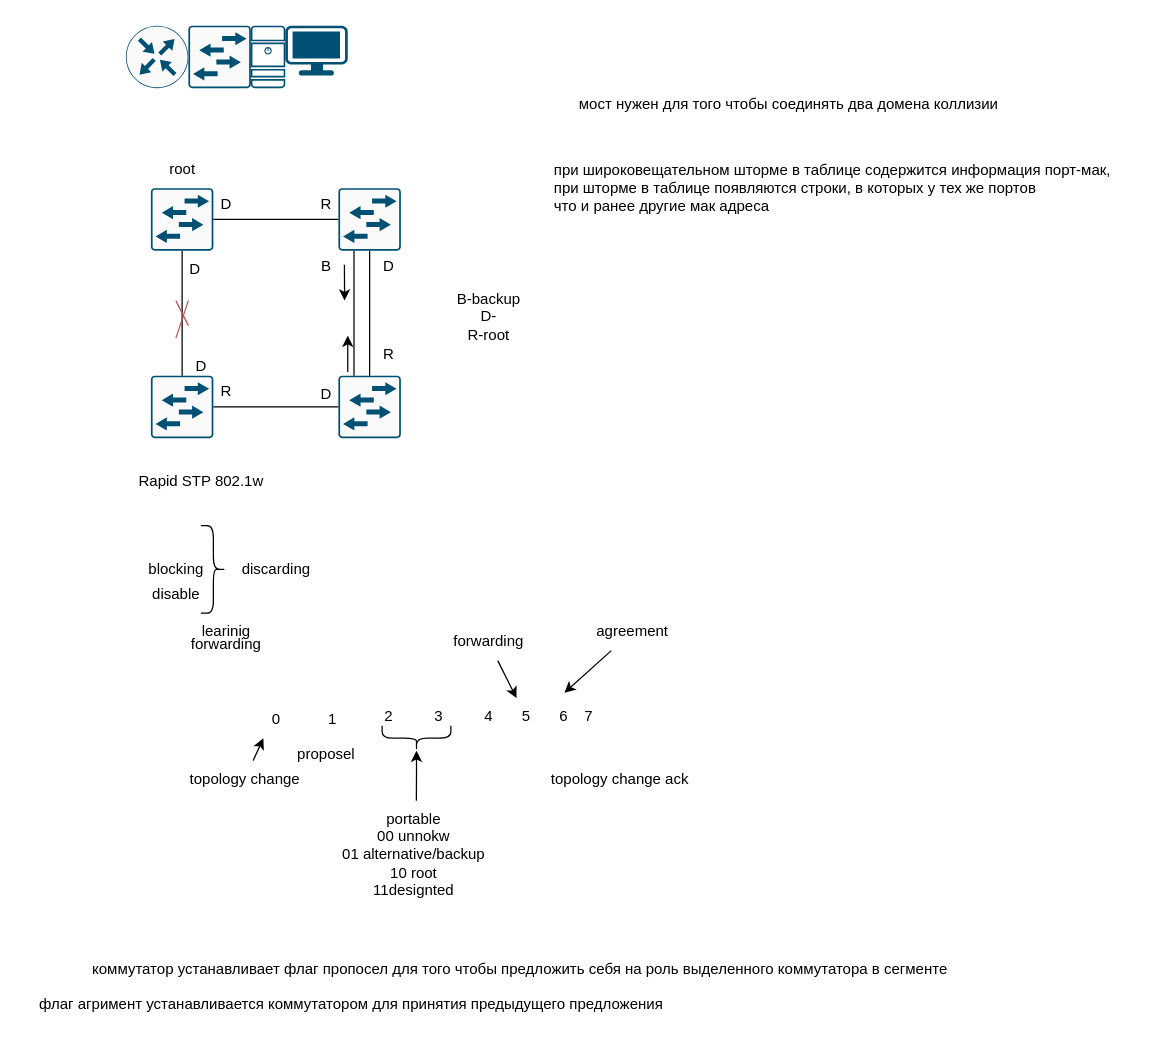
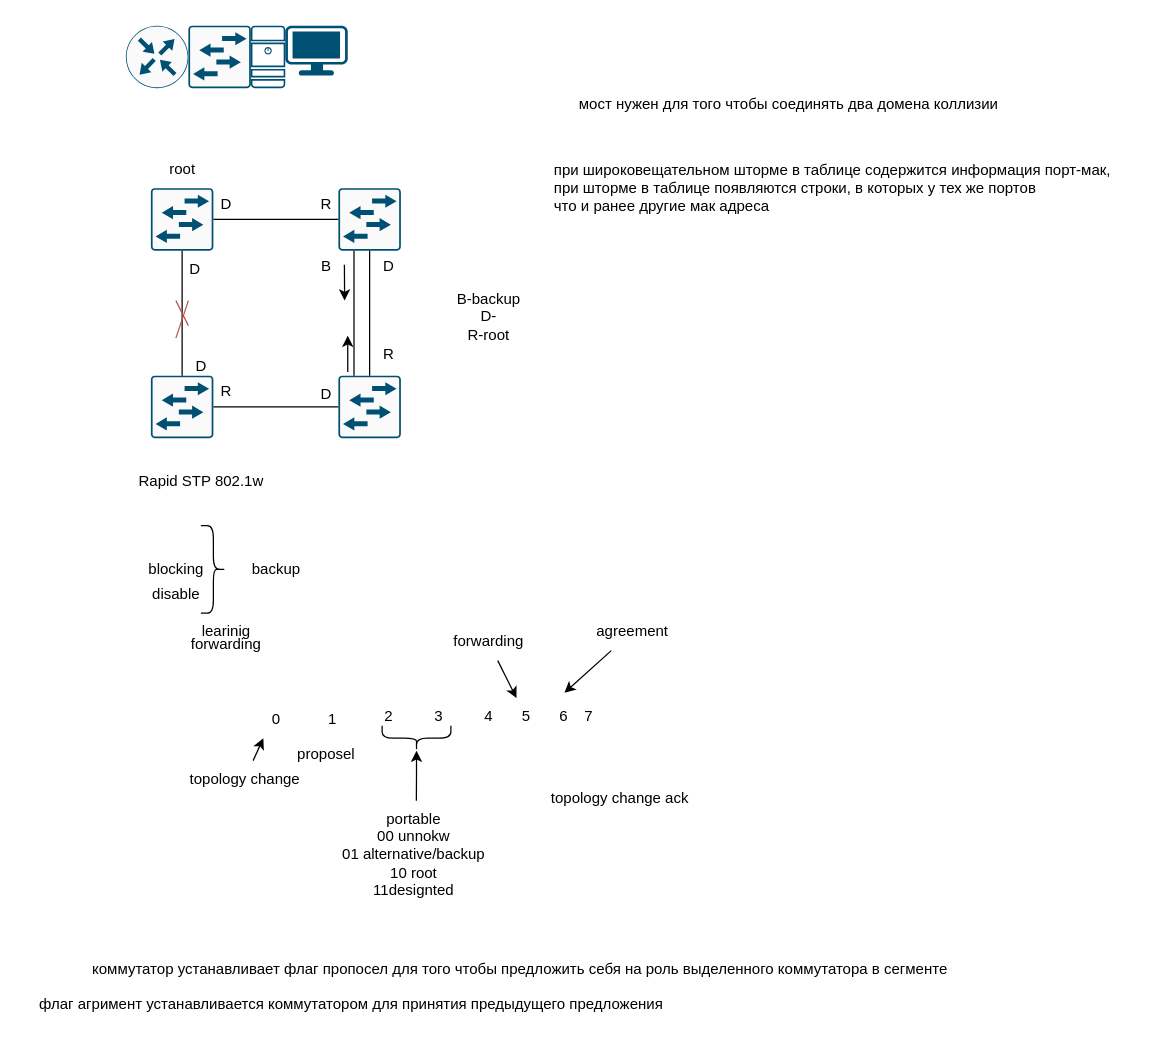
node "discarding": label "discarding" -> "backup"
node "topology change ack": moved (619, 779) -> (619, 798)
